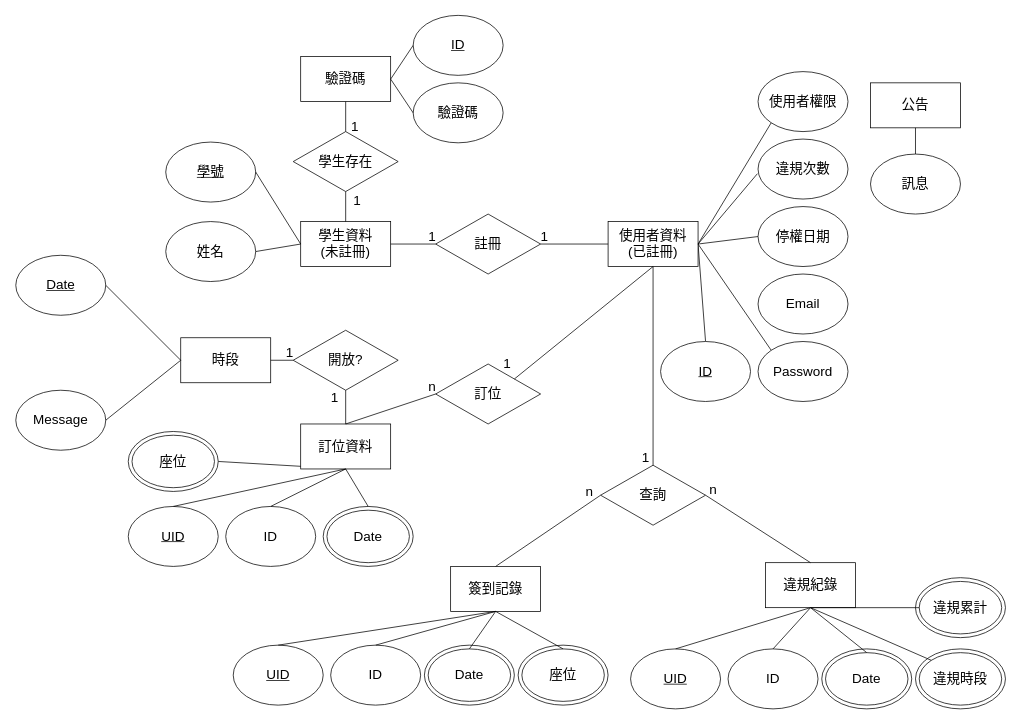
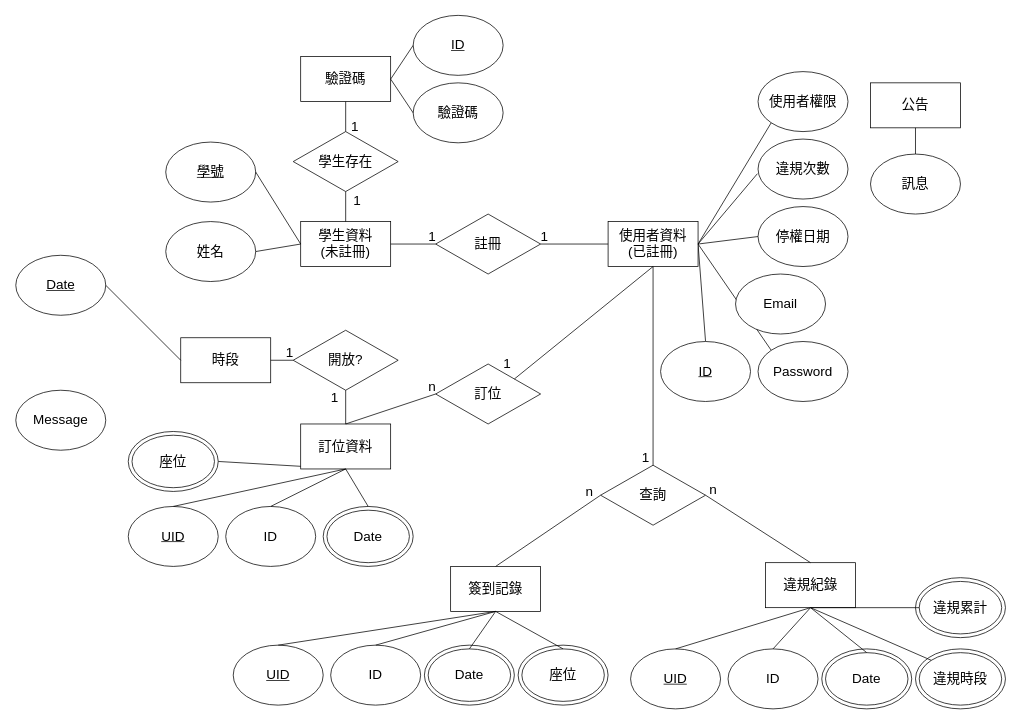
node "Email": moved (803, 304) -> (780, 304)
edge "時段" -- "Message": removed
